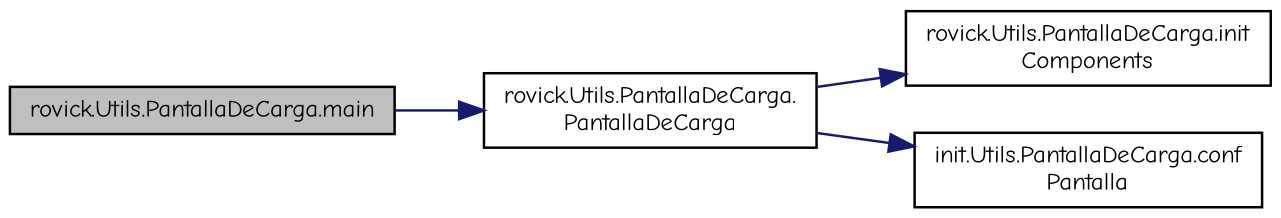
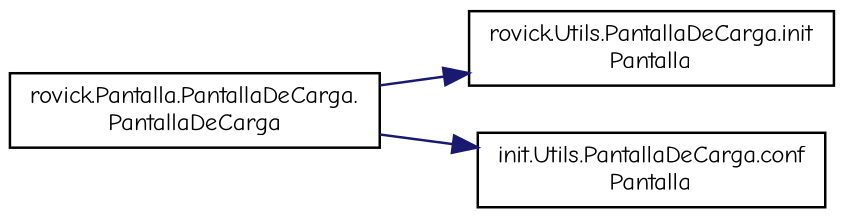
node "rovick.Utils.PantallaDeCarga.init Components": label "rovick.Utils.PantallaDeCarga.init Components" -> "rovick.Utils.PantallaDeCarga.init Pantalla"
node "rovick.Utils.PantallaDeCarga.main": removed
node "rovick.Utils.PantallaDeCarga. PantallaDeCarga": label "rovick.Utils.PantallaDeCarga. PantallaDeCarga" -> "rovick.Pantalla.PantallaDeCarga. PantallaDeCarga"
